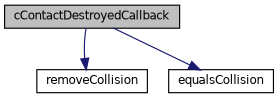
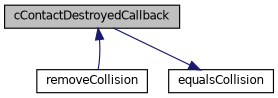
edge "cContactDestroyedCallback" -> "removeCollision": reversed
